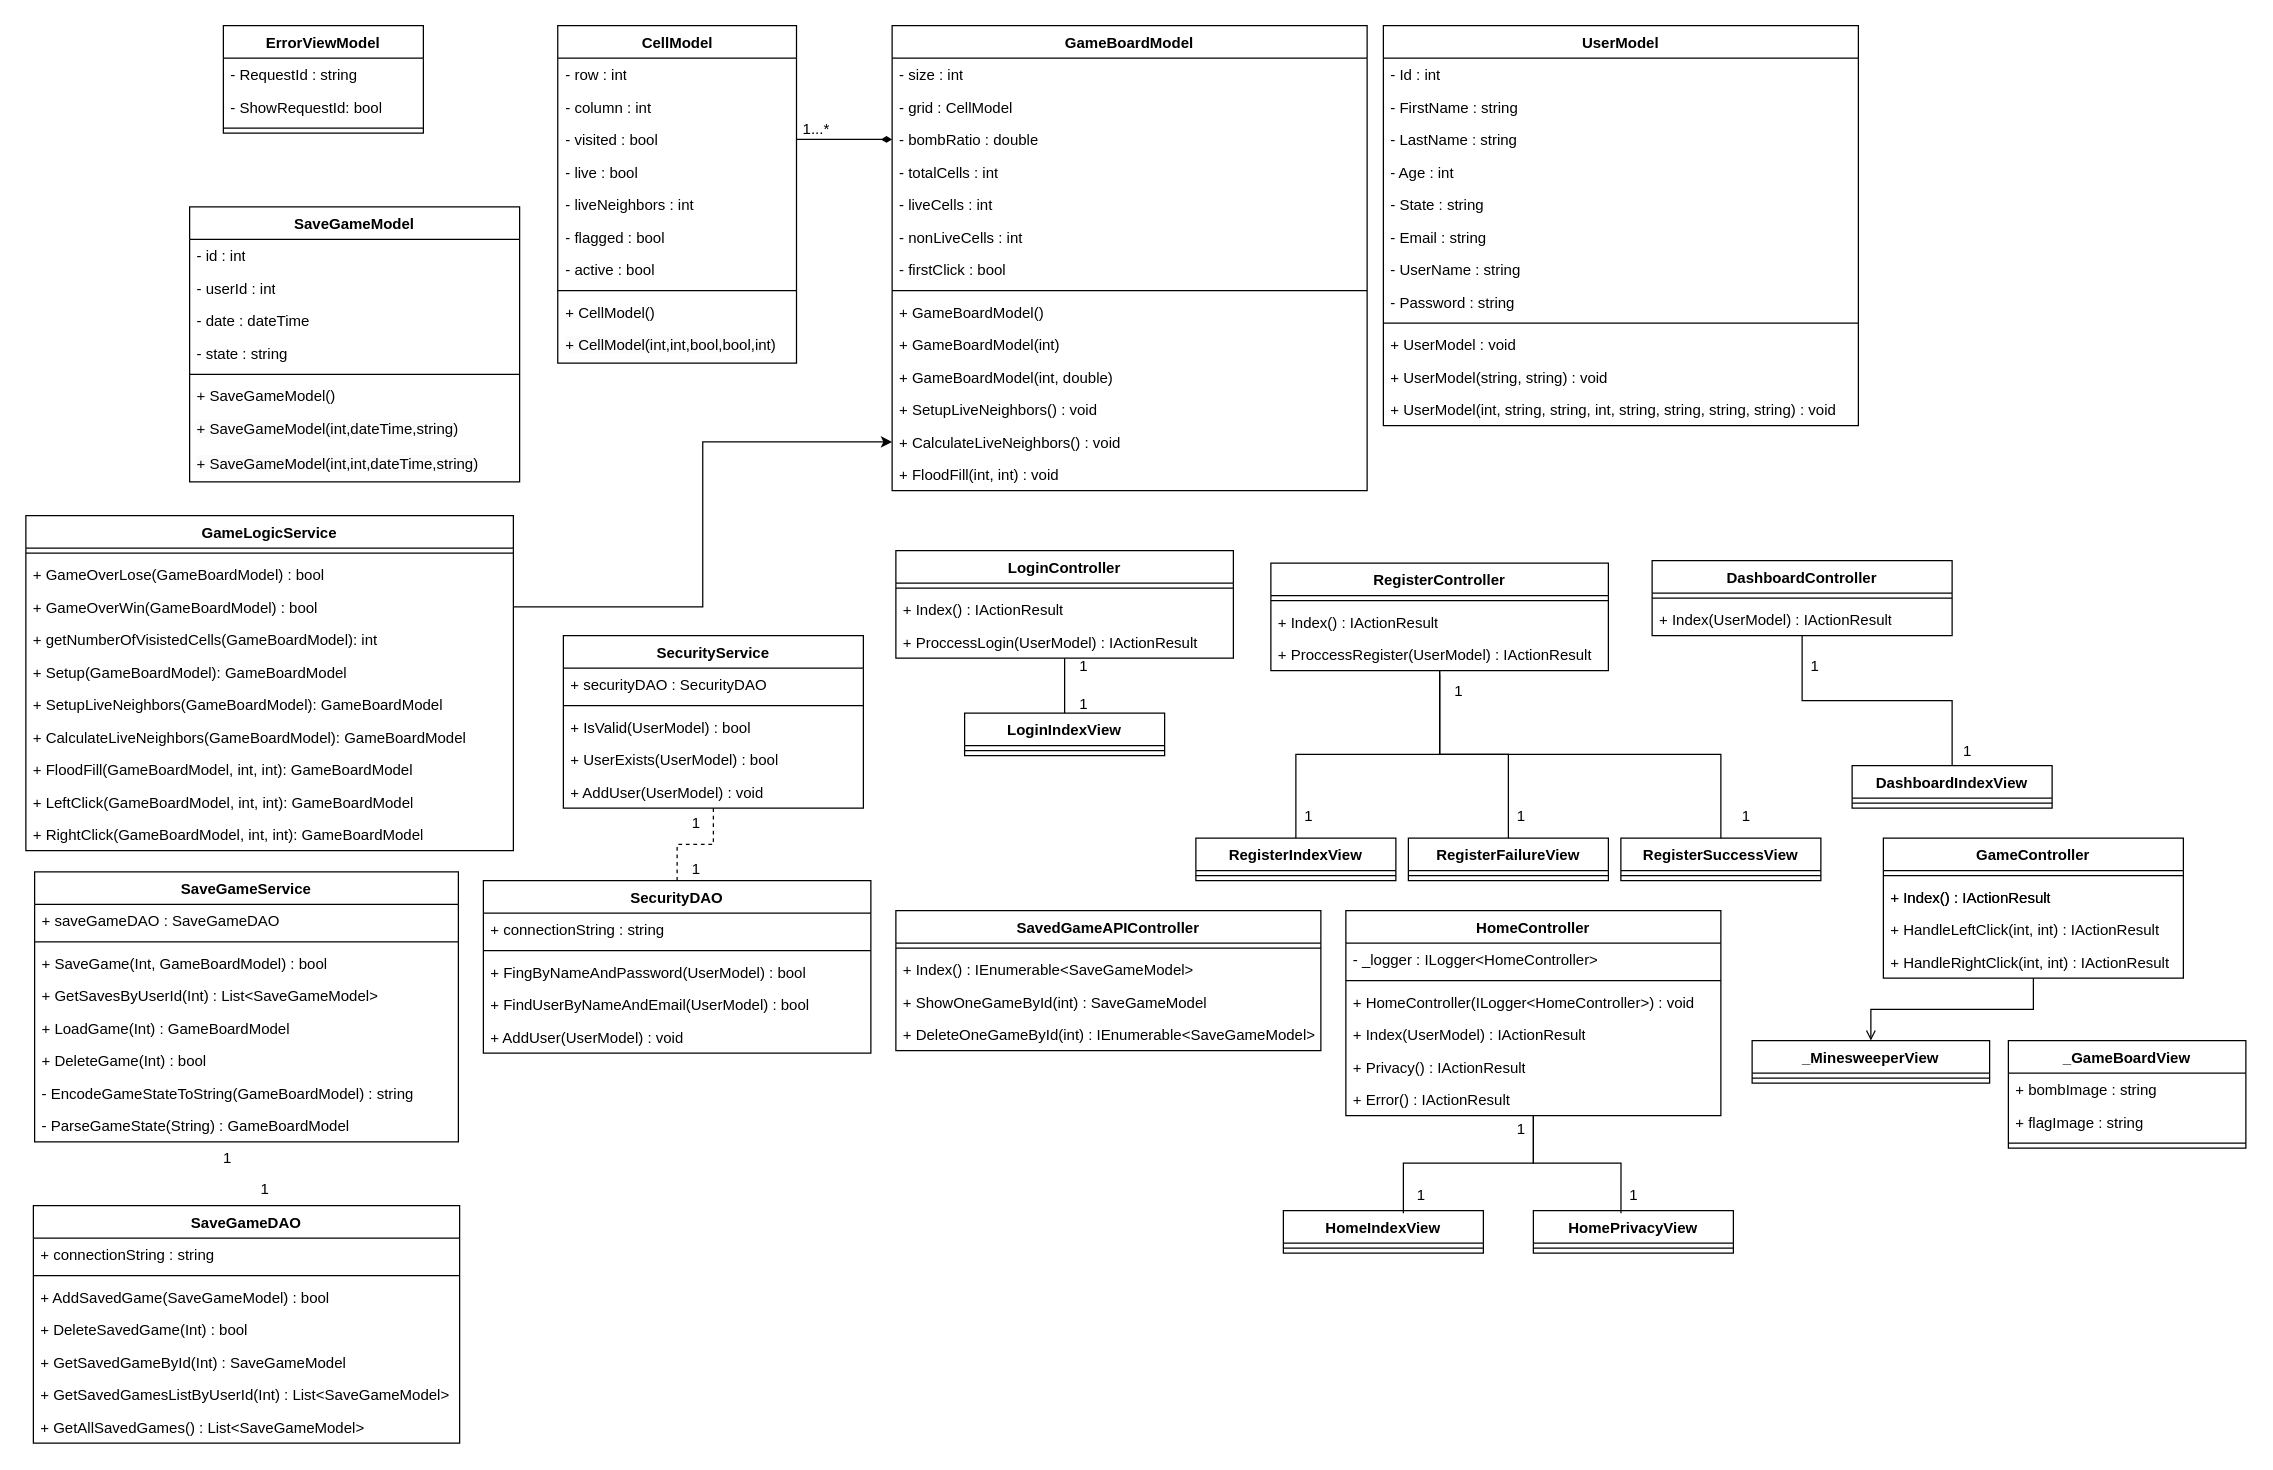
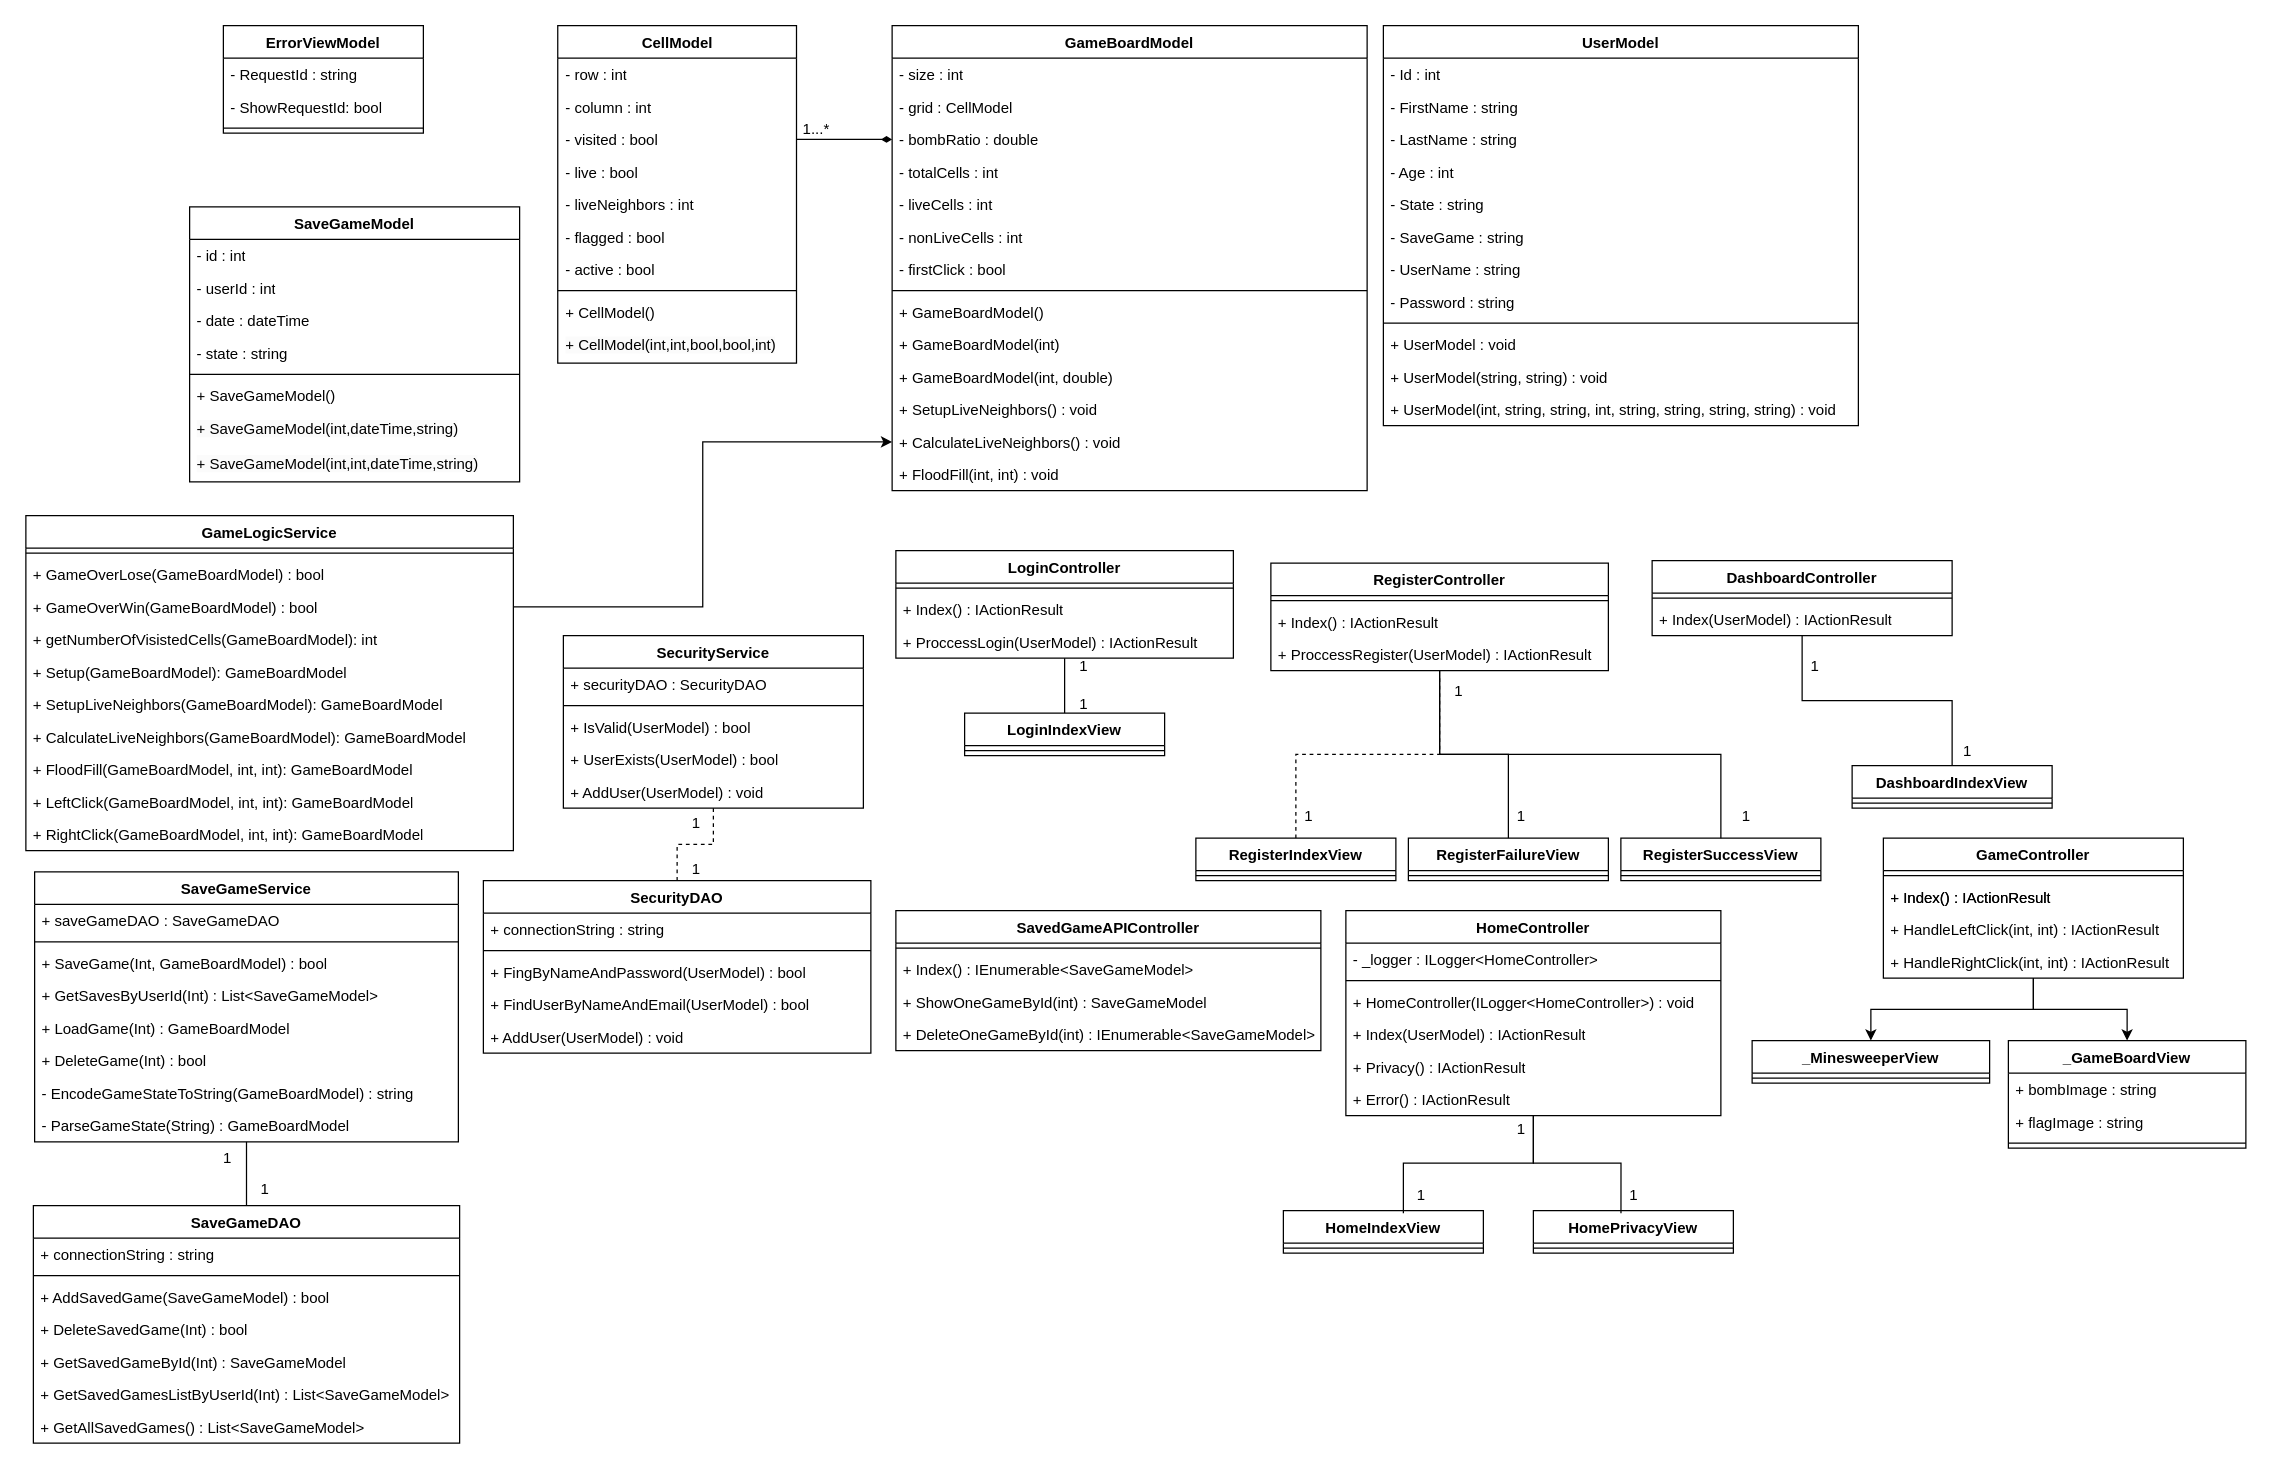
node "- Email : string": label "- Email : string" -> "- SaveGame : string"
edge "RegisterController" -- "RegisterIndexView": style solid -> dashed
edge "GameController" -> "_GameBoardView": added
edge "GameController" -> "_MinesweeperView": arrowhead open -> classic
edge "SaveGameService" -- "SaveGameDAO": added
